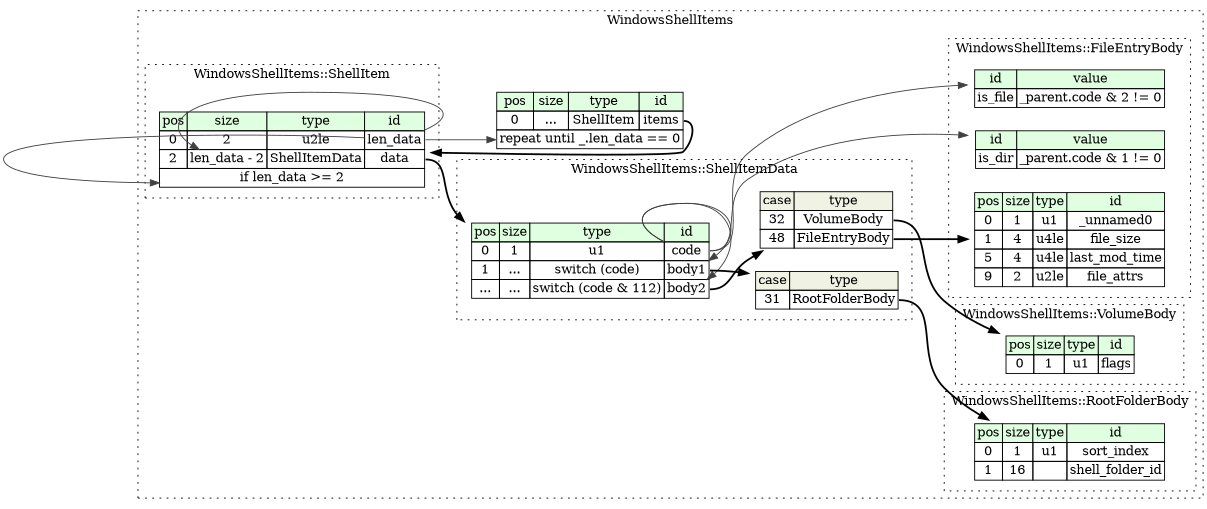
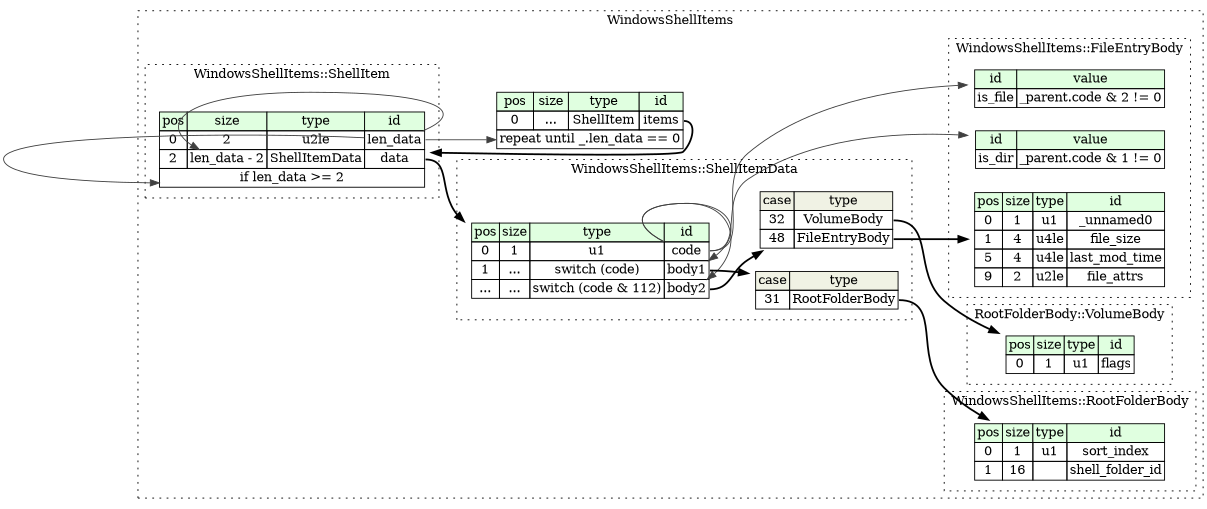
cluster "WindowsShellItems::VolumeBody": label "WindowsShellItems::VolumeBody" -> "RootFolderBody::VolumeBody"
